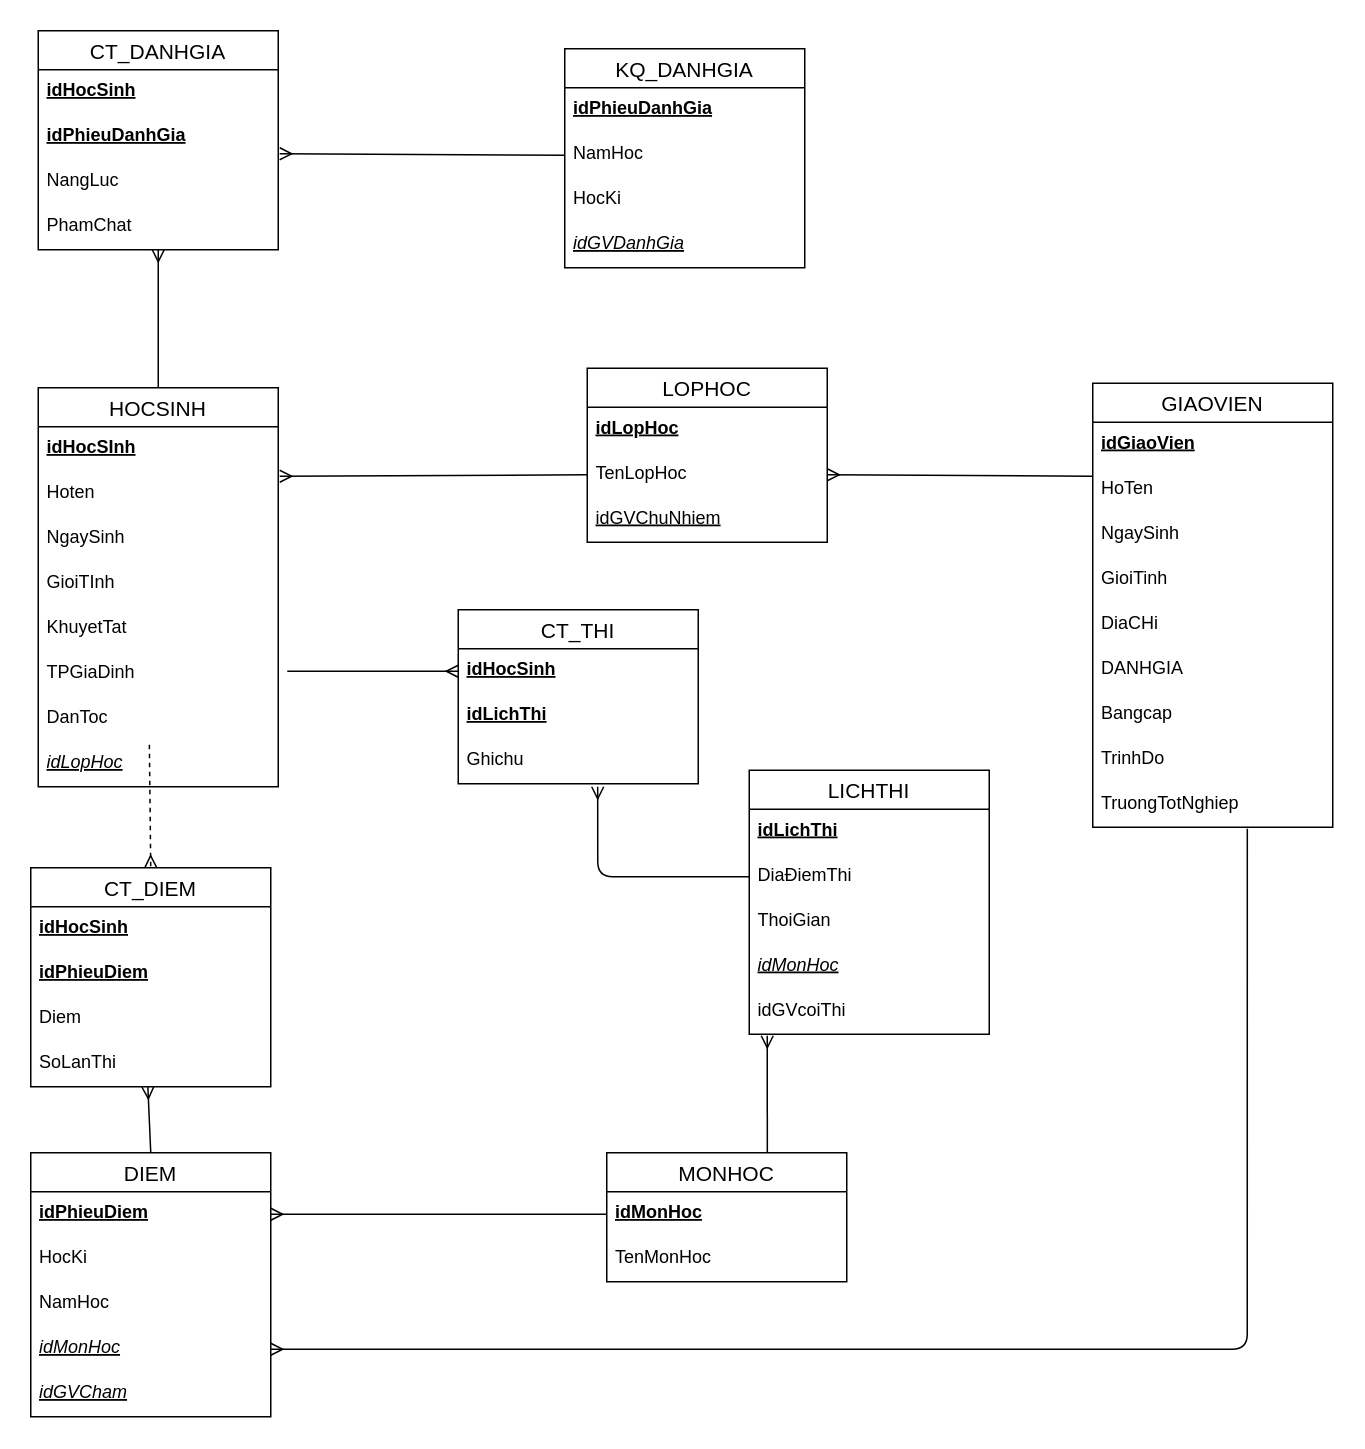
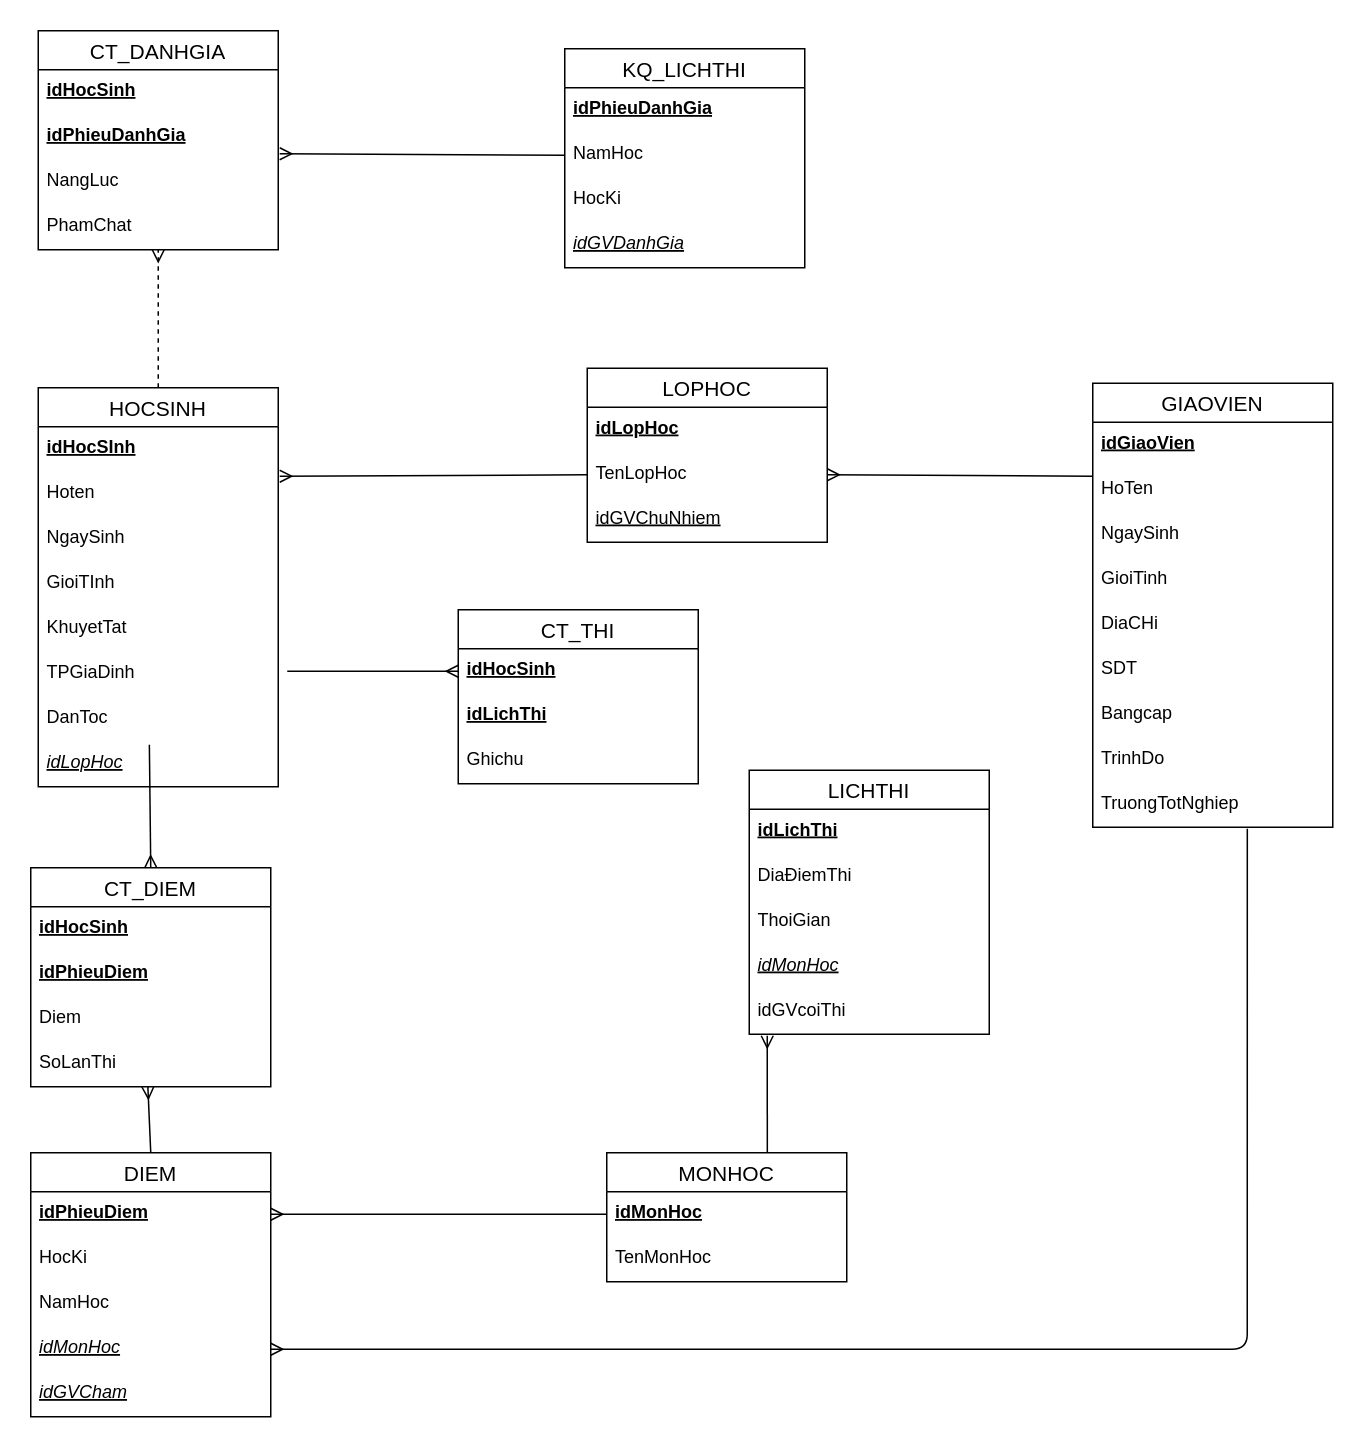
node "KQ_DANHGIA": label "KQ_DANHGIA" -> "KQ_LICHTHI"
edge "HOCSINH" -> "CT_DANHGIA": style solid -> dashed
node "DANHGIA": label "DANHGIA" -> "SDT"
edge "DanToc" -> "CT_DIEM": style dashed -> solid
edge "DiaĐiemThi" -> "Ghichu": removed
